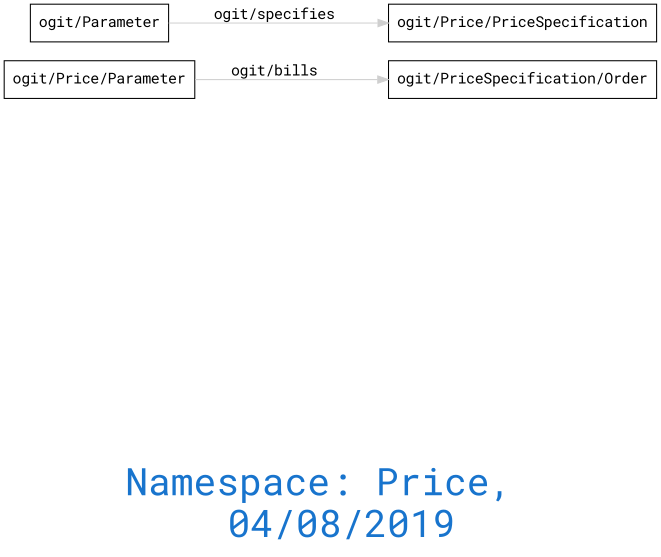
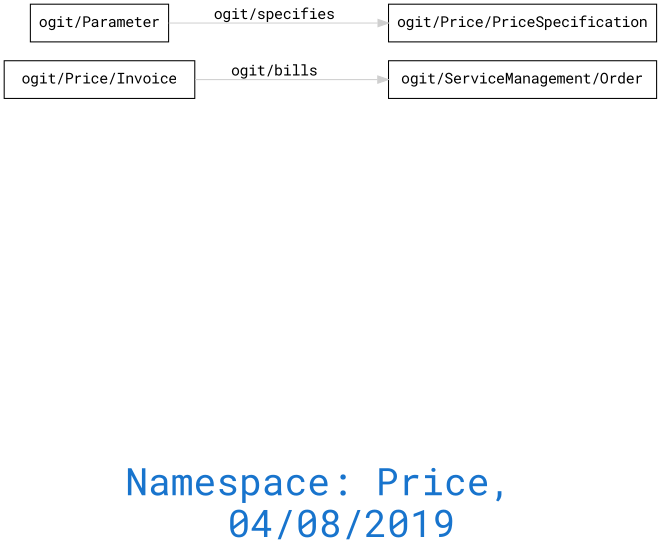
node "ogit/Price/Parameter": label "ogit/Price/Parameter" -> "ogit/Price/Invoice"
node "ogit/PriceSpecification/Order": label "ogit/PriceSpecification/Order" -> "ogit/ServiceManagement/Order"
